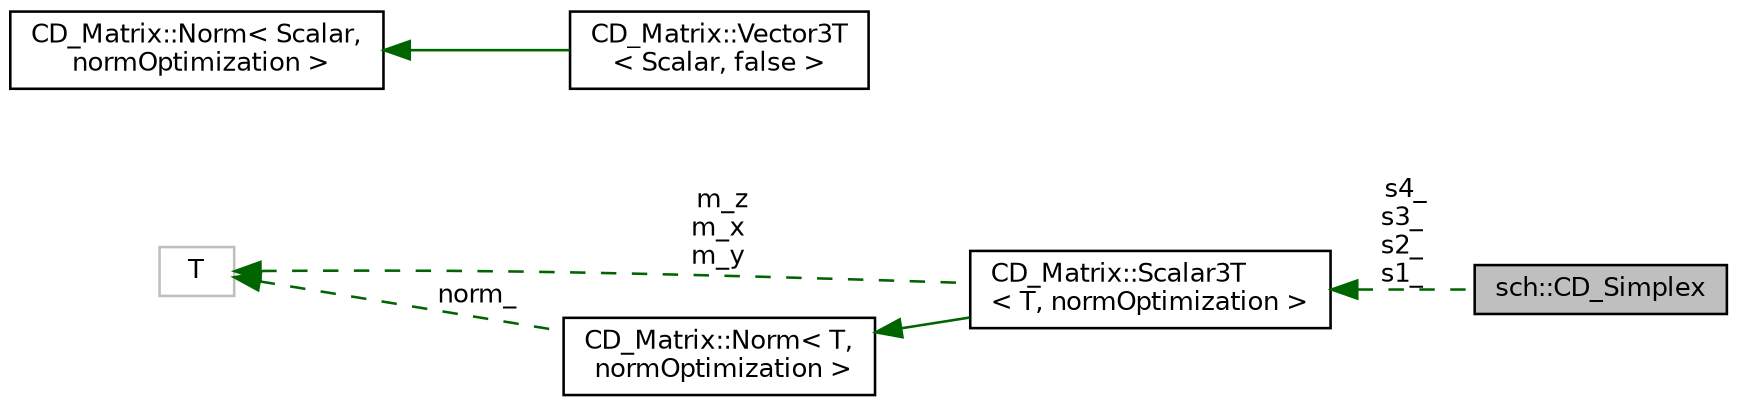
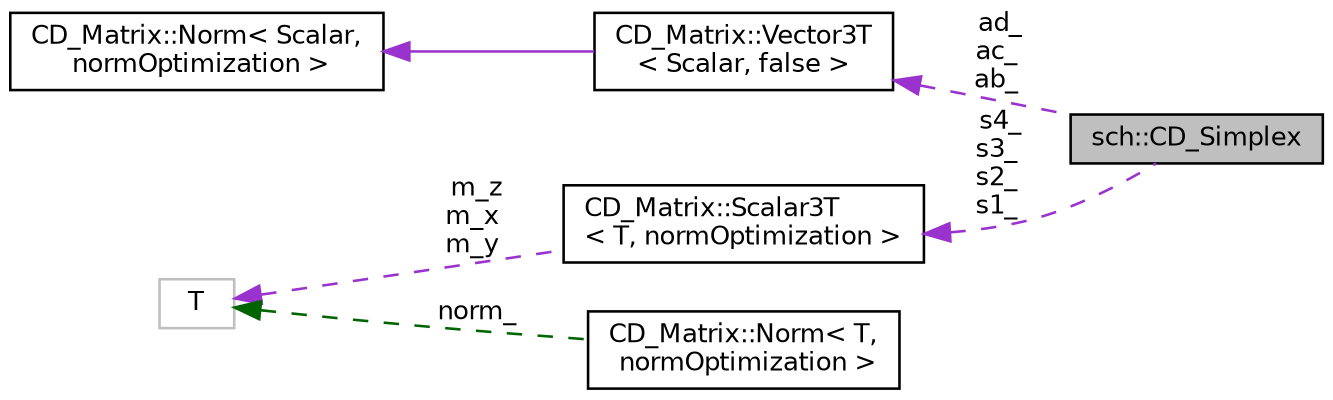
edge "CD_Matrix::Vector3T < Scalar, false >" -> "CD_Matrix::Norm< Scalar, normOptimization >": color darkgreen -> darkorchid3
edge "sch::CD_Simplex" -> "CD_Matrix::Vector3T < Scalar, false >": added, label "ad_ ac_ ab_"
edge "CD_Matrix::Scalar3T < T, normOptimization >" -> "T": color darkgreen -> darkorchid3
edge "sch::CD_Simplex" -> "CD_Matrix::Scalar3T < T, normOptimization >": color darkgreen -> darkorchid3
edge "CD_Matrix::Scalar3T < T, normOptimization >" -> "CD_Matrix::Norm< T, normOptimization >": removed
